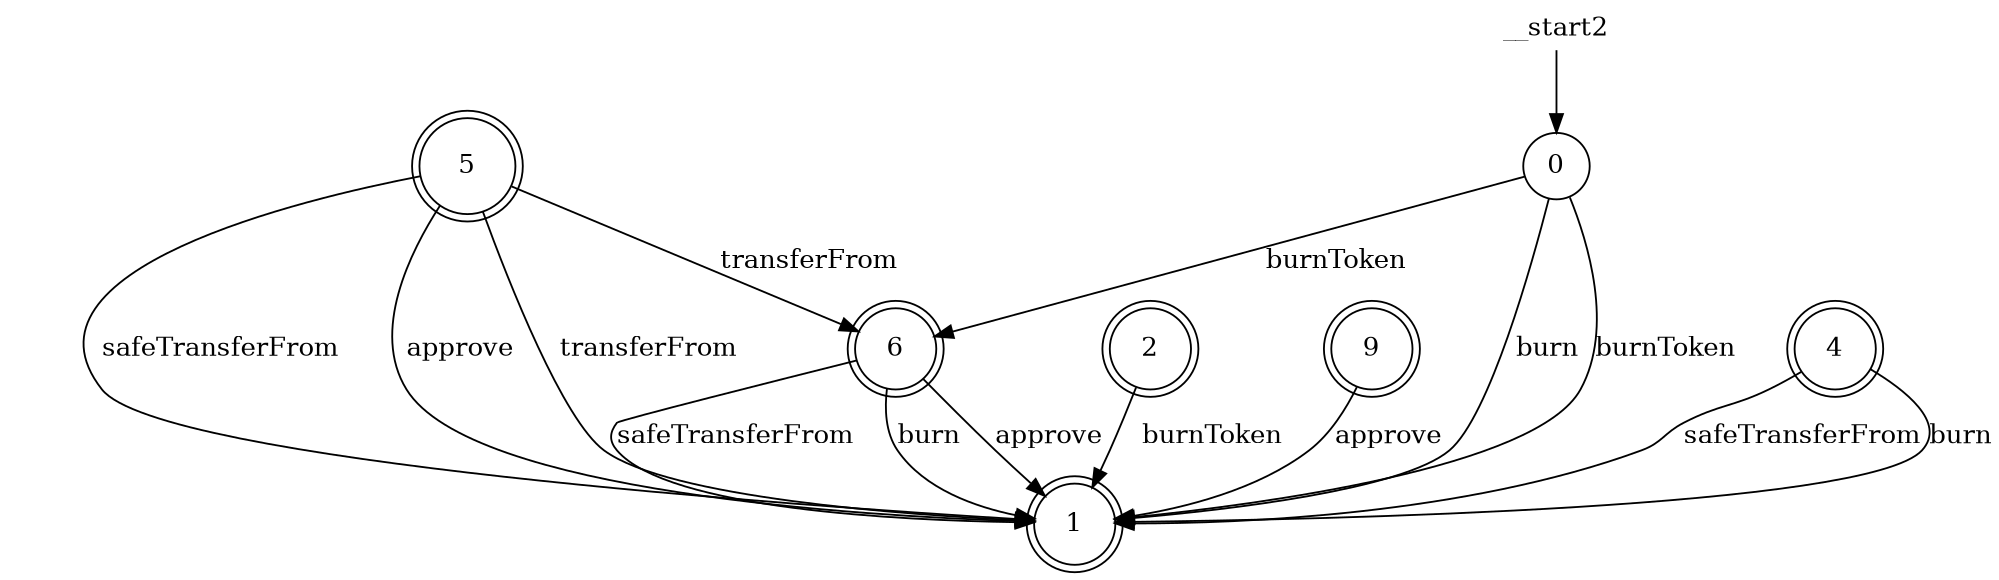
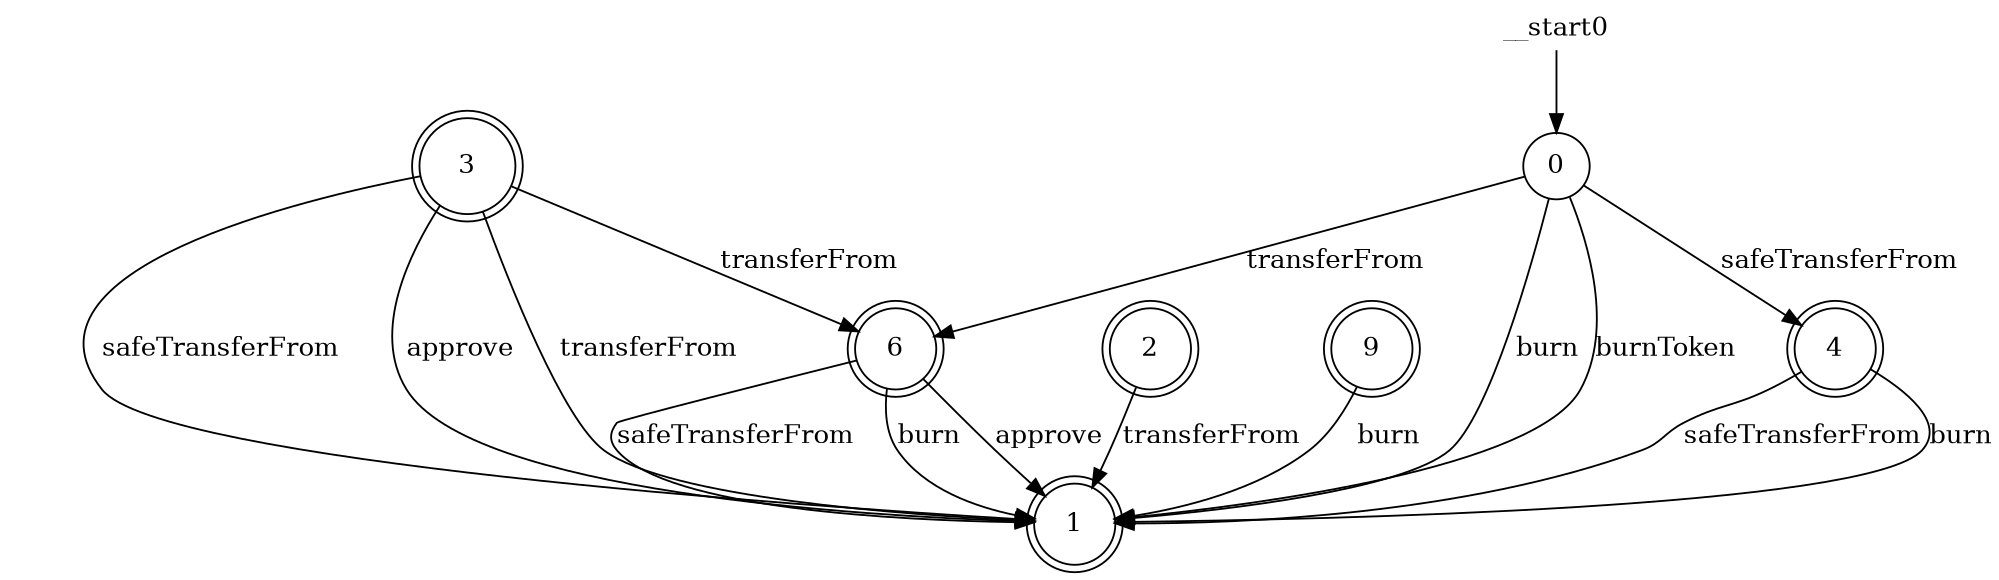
node "__start2": label "__start2" -> "__start0"
node "5": label "5" -> "3"
edge "0" -> "4": added, label "safeTransferFrom"
edge "0" -> "6": label "burnToken" -> "transferFrom"
edge "2" -> "1": label "burnToken" -> "transferFrom"
edge "9" -> "1": label "approve" -> "burn"
